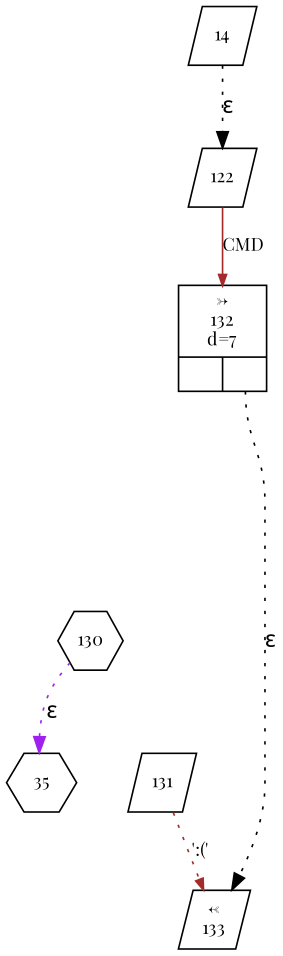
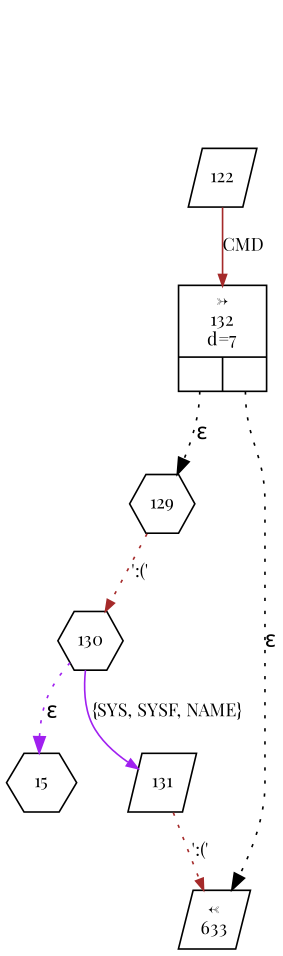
node "14": removed
node "129": added
edge "130" -> "131": added, label "{SYS, SYSF, NAME}"
node "35": label "35" -> "15"
node "← 133": label "← 133" -> "← 633"
